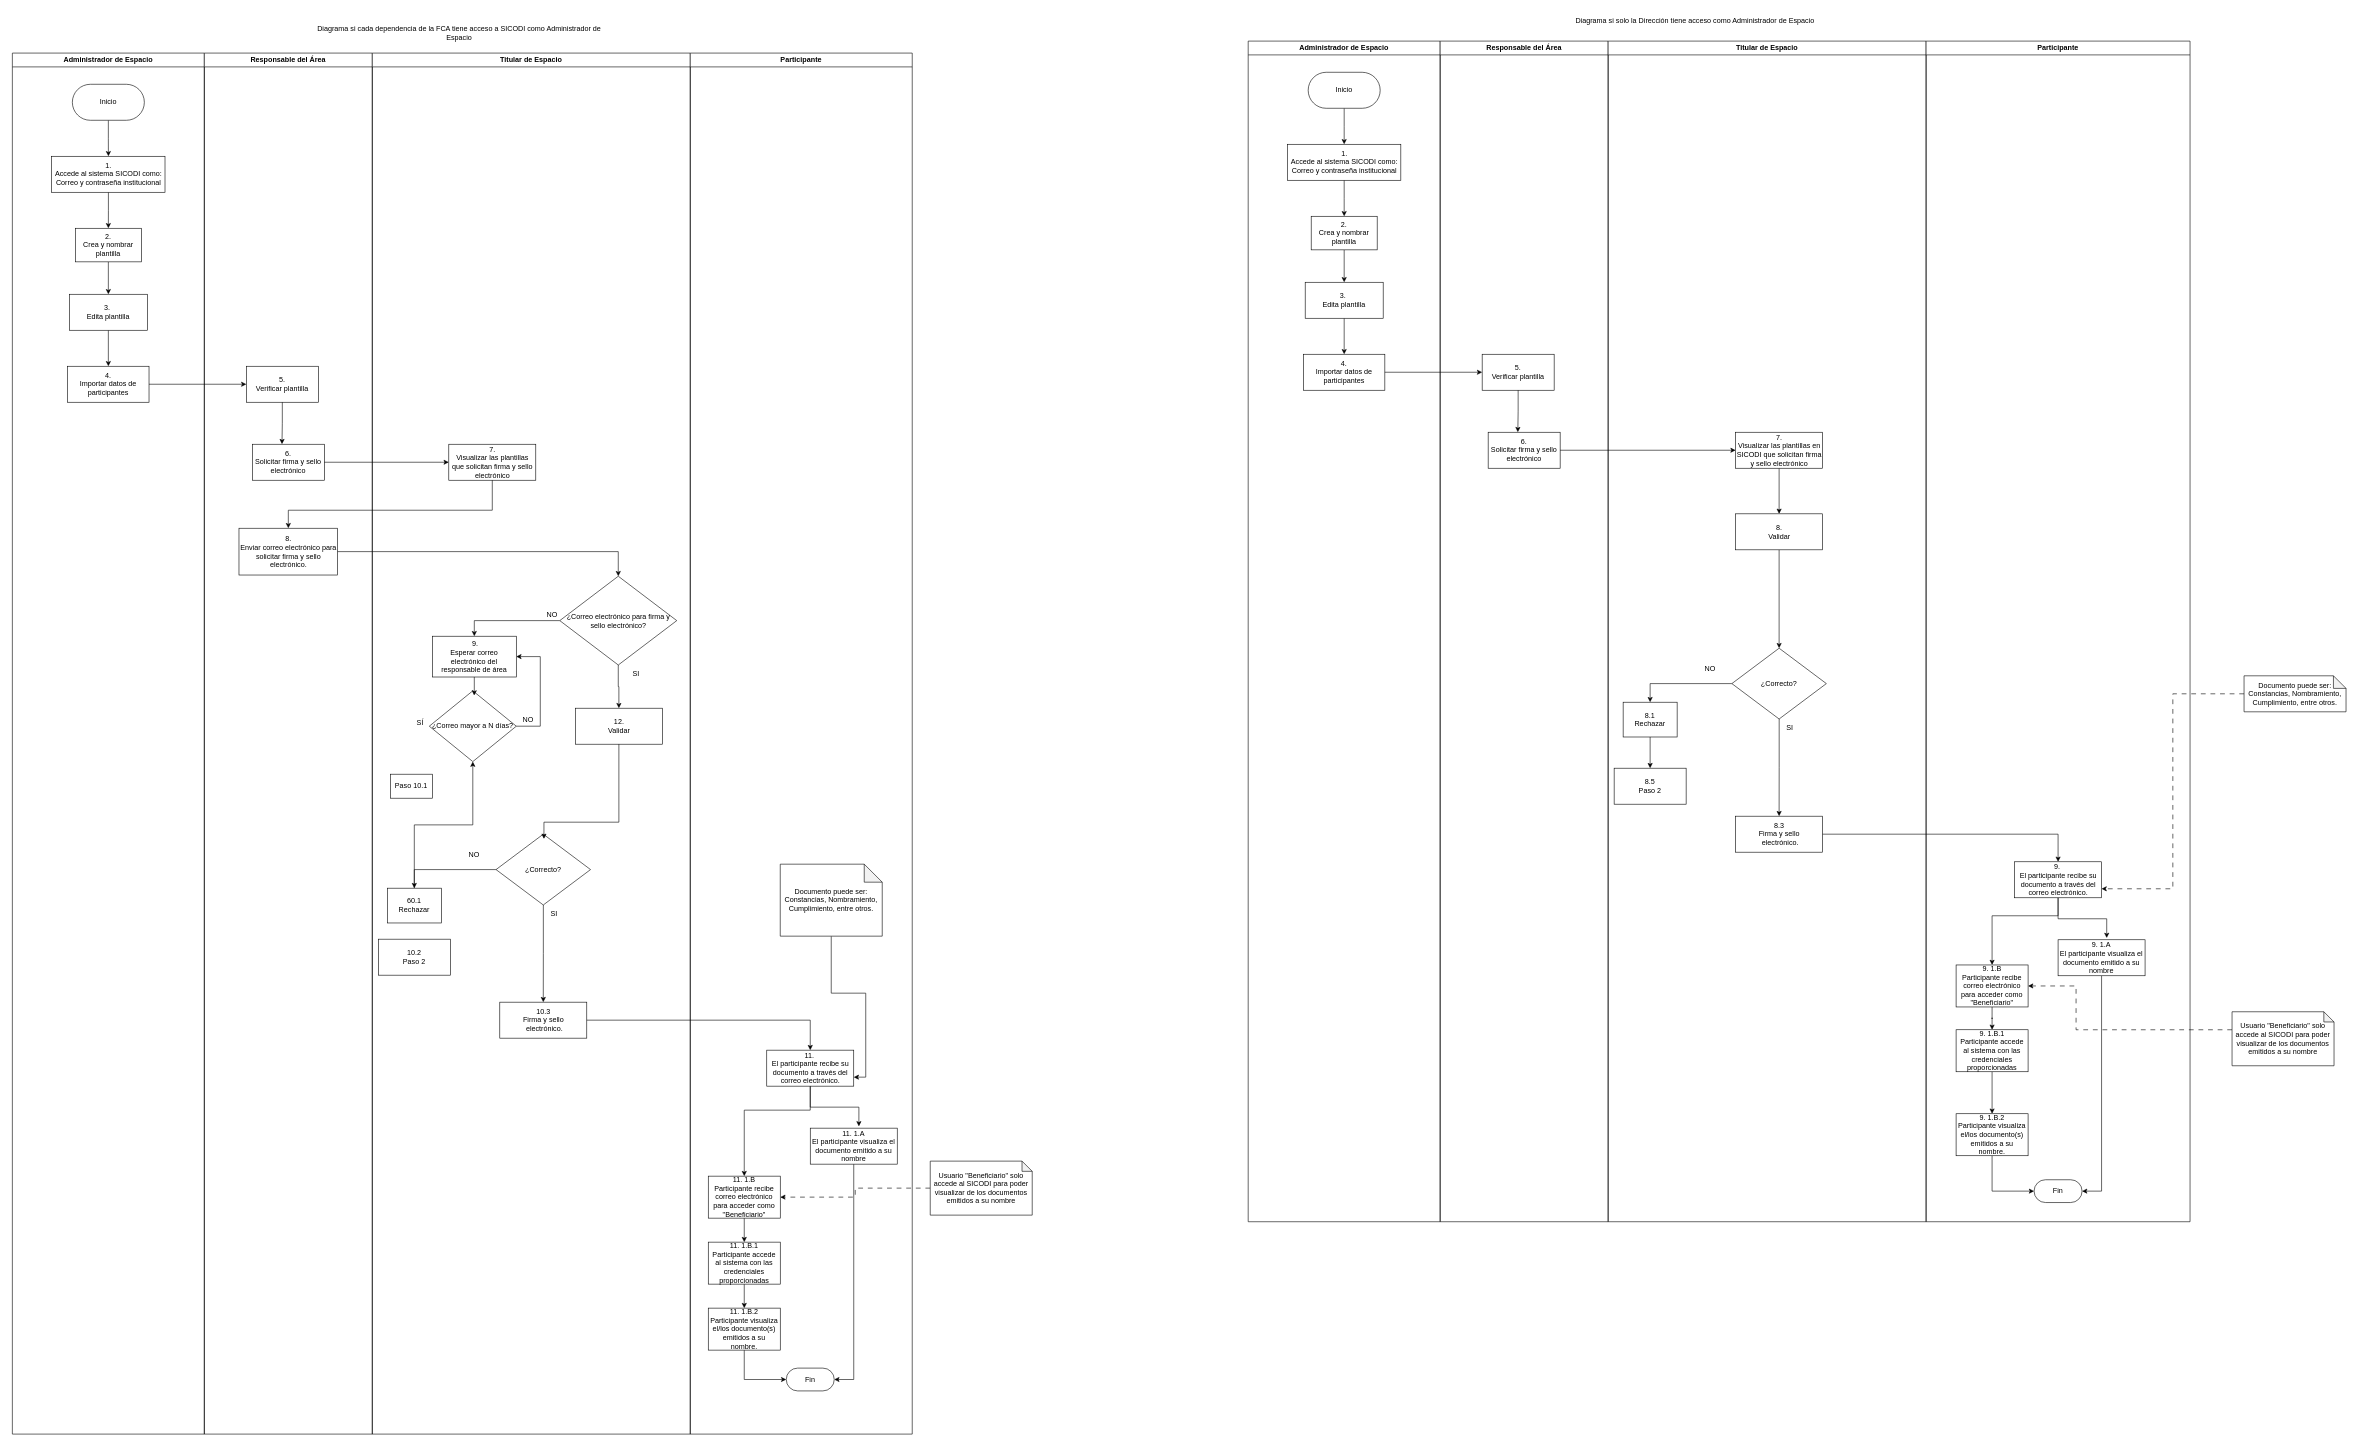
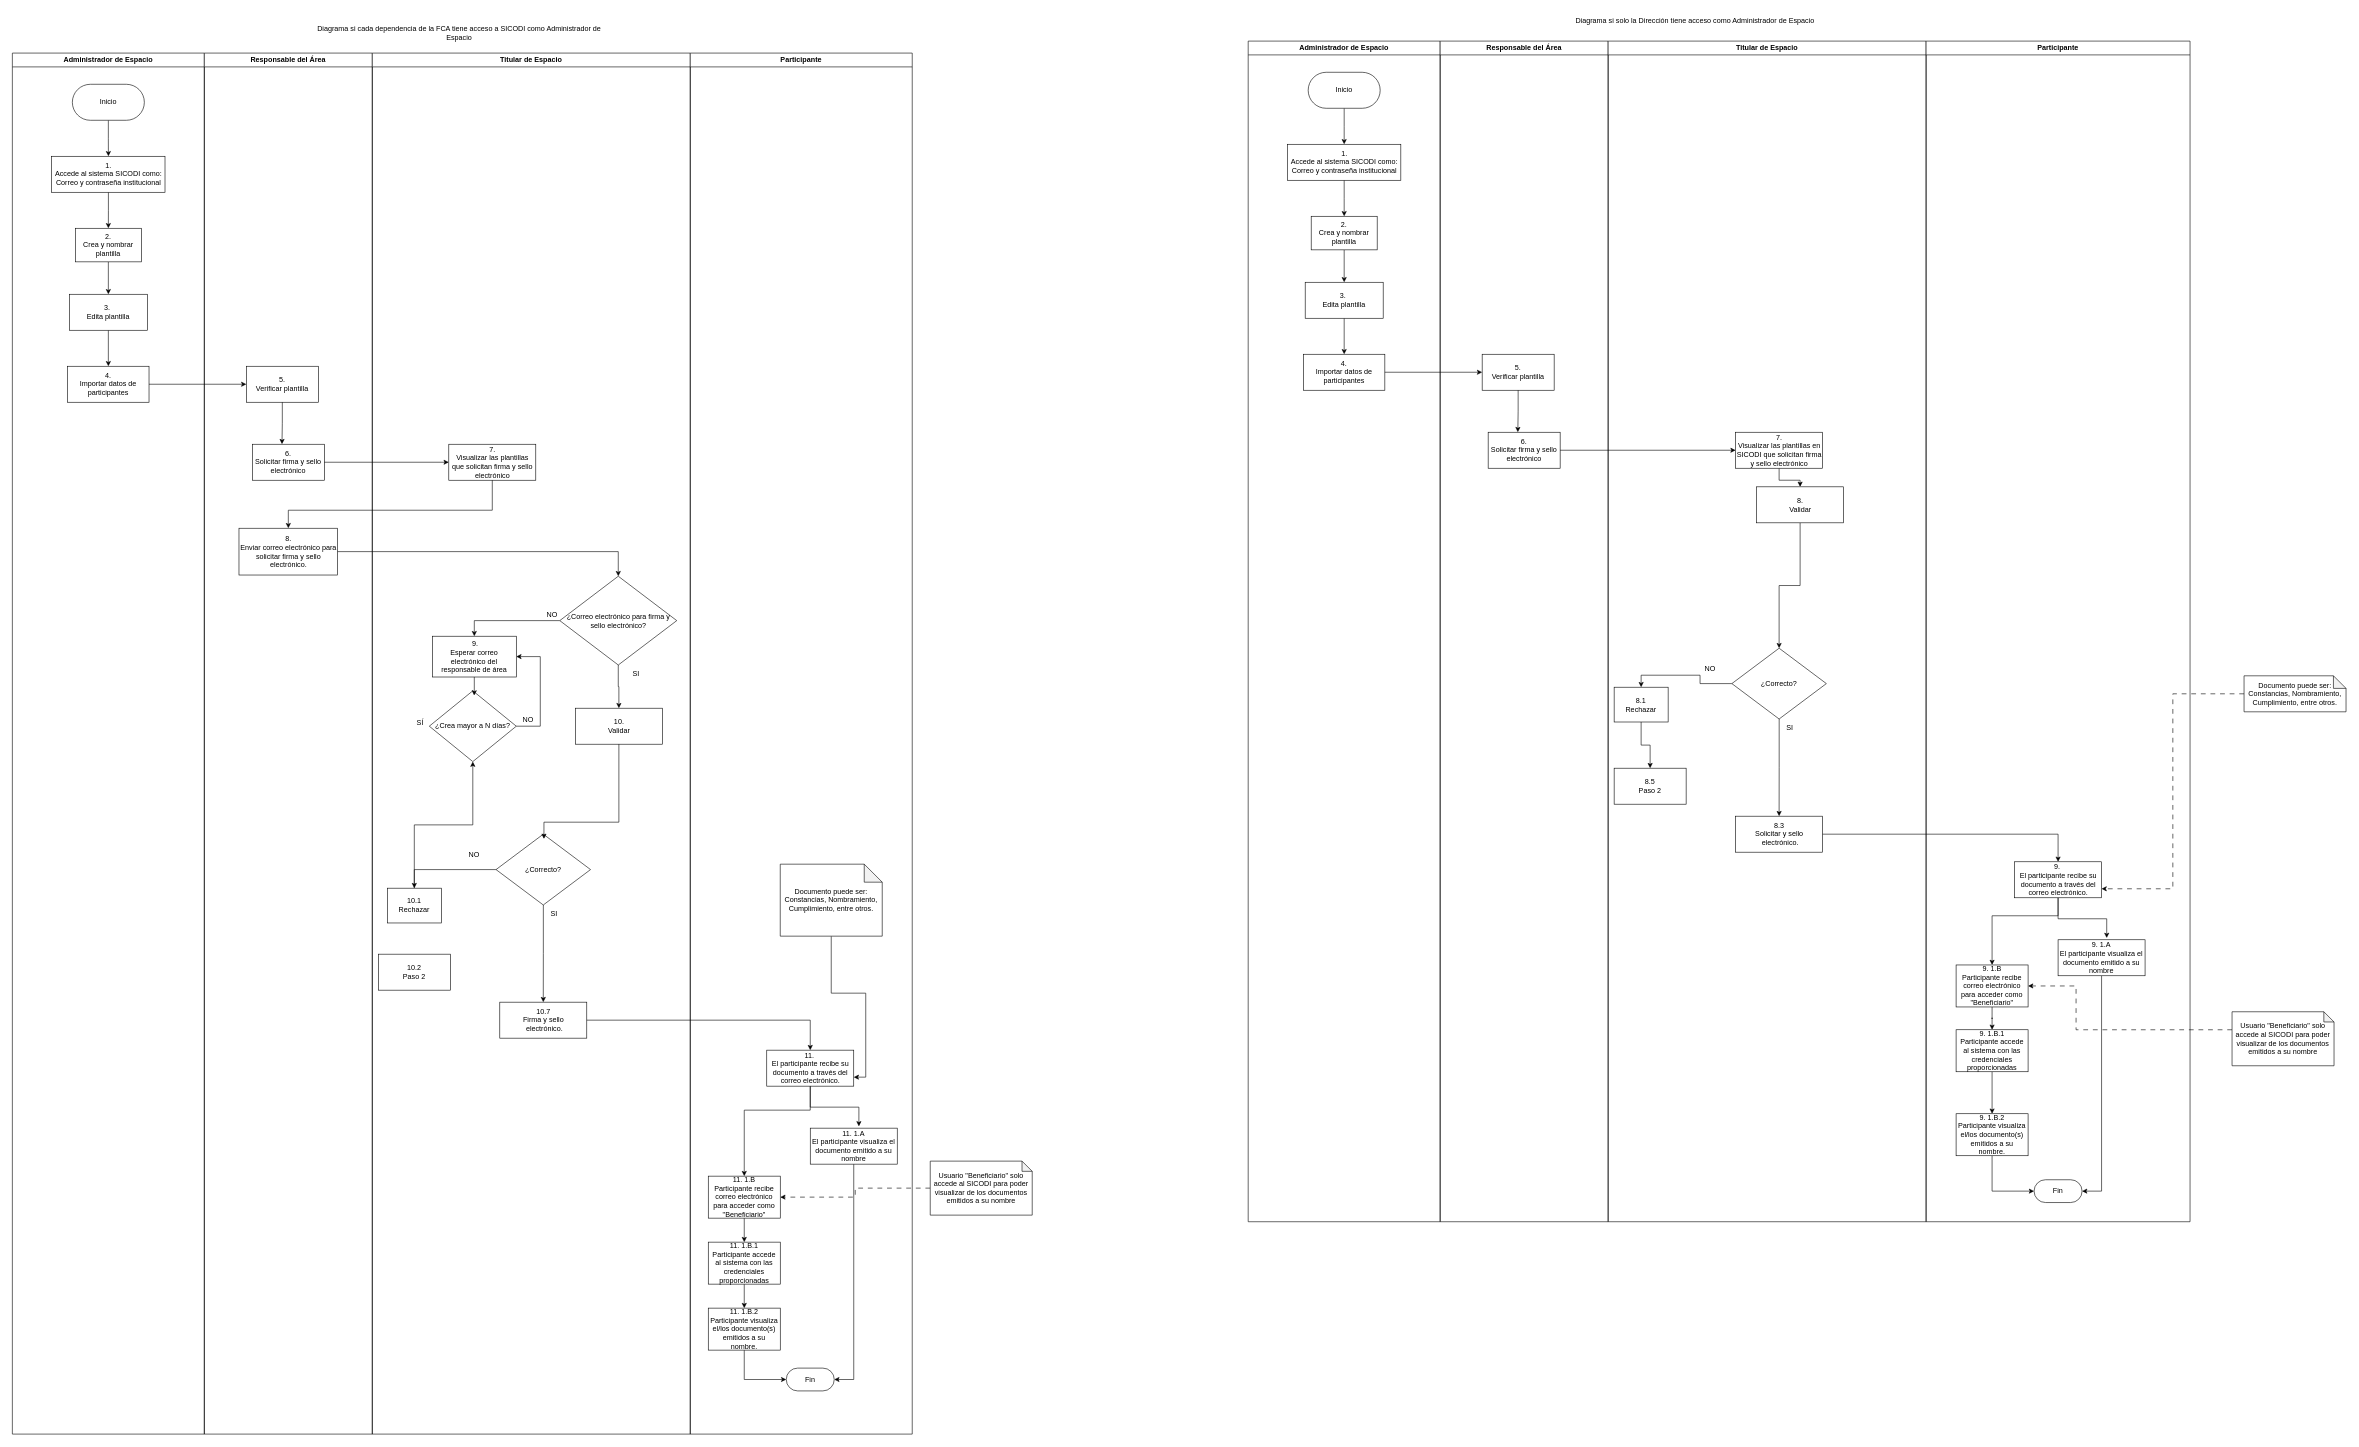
node "8. Validar": moved (1779, 532) -> (1800, 505)
node "8.1 Rechazar": moved (1650, 720) -> (1641, 705)
node "¿Correo mayor a N días?": label "¿Correo mayor a N días?" -> "¿Crea mayor a N días?"
node "12. Validar": label "12. Validar" -> "10. Validar"
node "Paso 10.1": removed
node "8.3 Firma y sello electrónico.": label "8.3 Firma y sello electrónico." -> "8.3 Solicitar y sello electrónico."
node "60.1 Rechazar": label "60.1 Rechazar" -> "10.1 Rechazar"
node "10.2 Paso 2": moved (414, 957) -> (414, 972)
node "10.3 Firma y sello electrónico.": label "10.3 Firma y sello electrónico." -> "10.7 Firma y sello electrónico."
